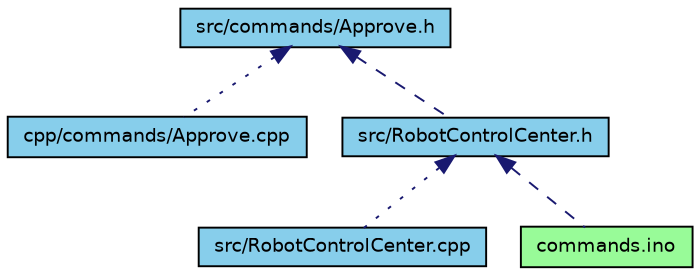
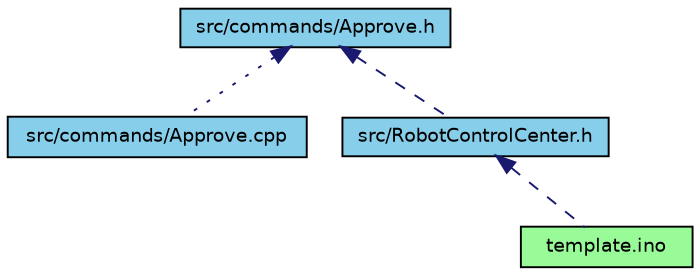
node "cpp/commands/Approve.cpp": label "cpp/commands/Approve.cpp" -> "src/commands/Approve.cpp"
node "src/RobotControlCenter.cpp": removed
node "commands.ino": label "commands.ino" -> "template.ino"
